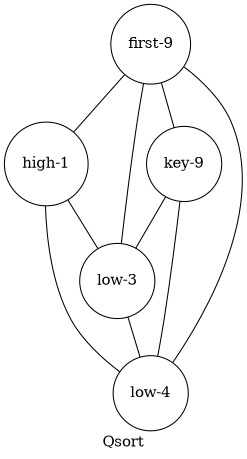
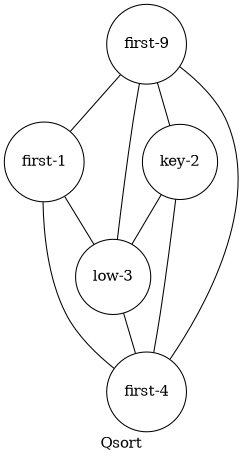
node "high-1": label "high-1" -> "first-1"
node "key-9": label "key-9" -> "key-2"
node "low-4": label "low-4" -> "first-4"
